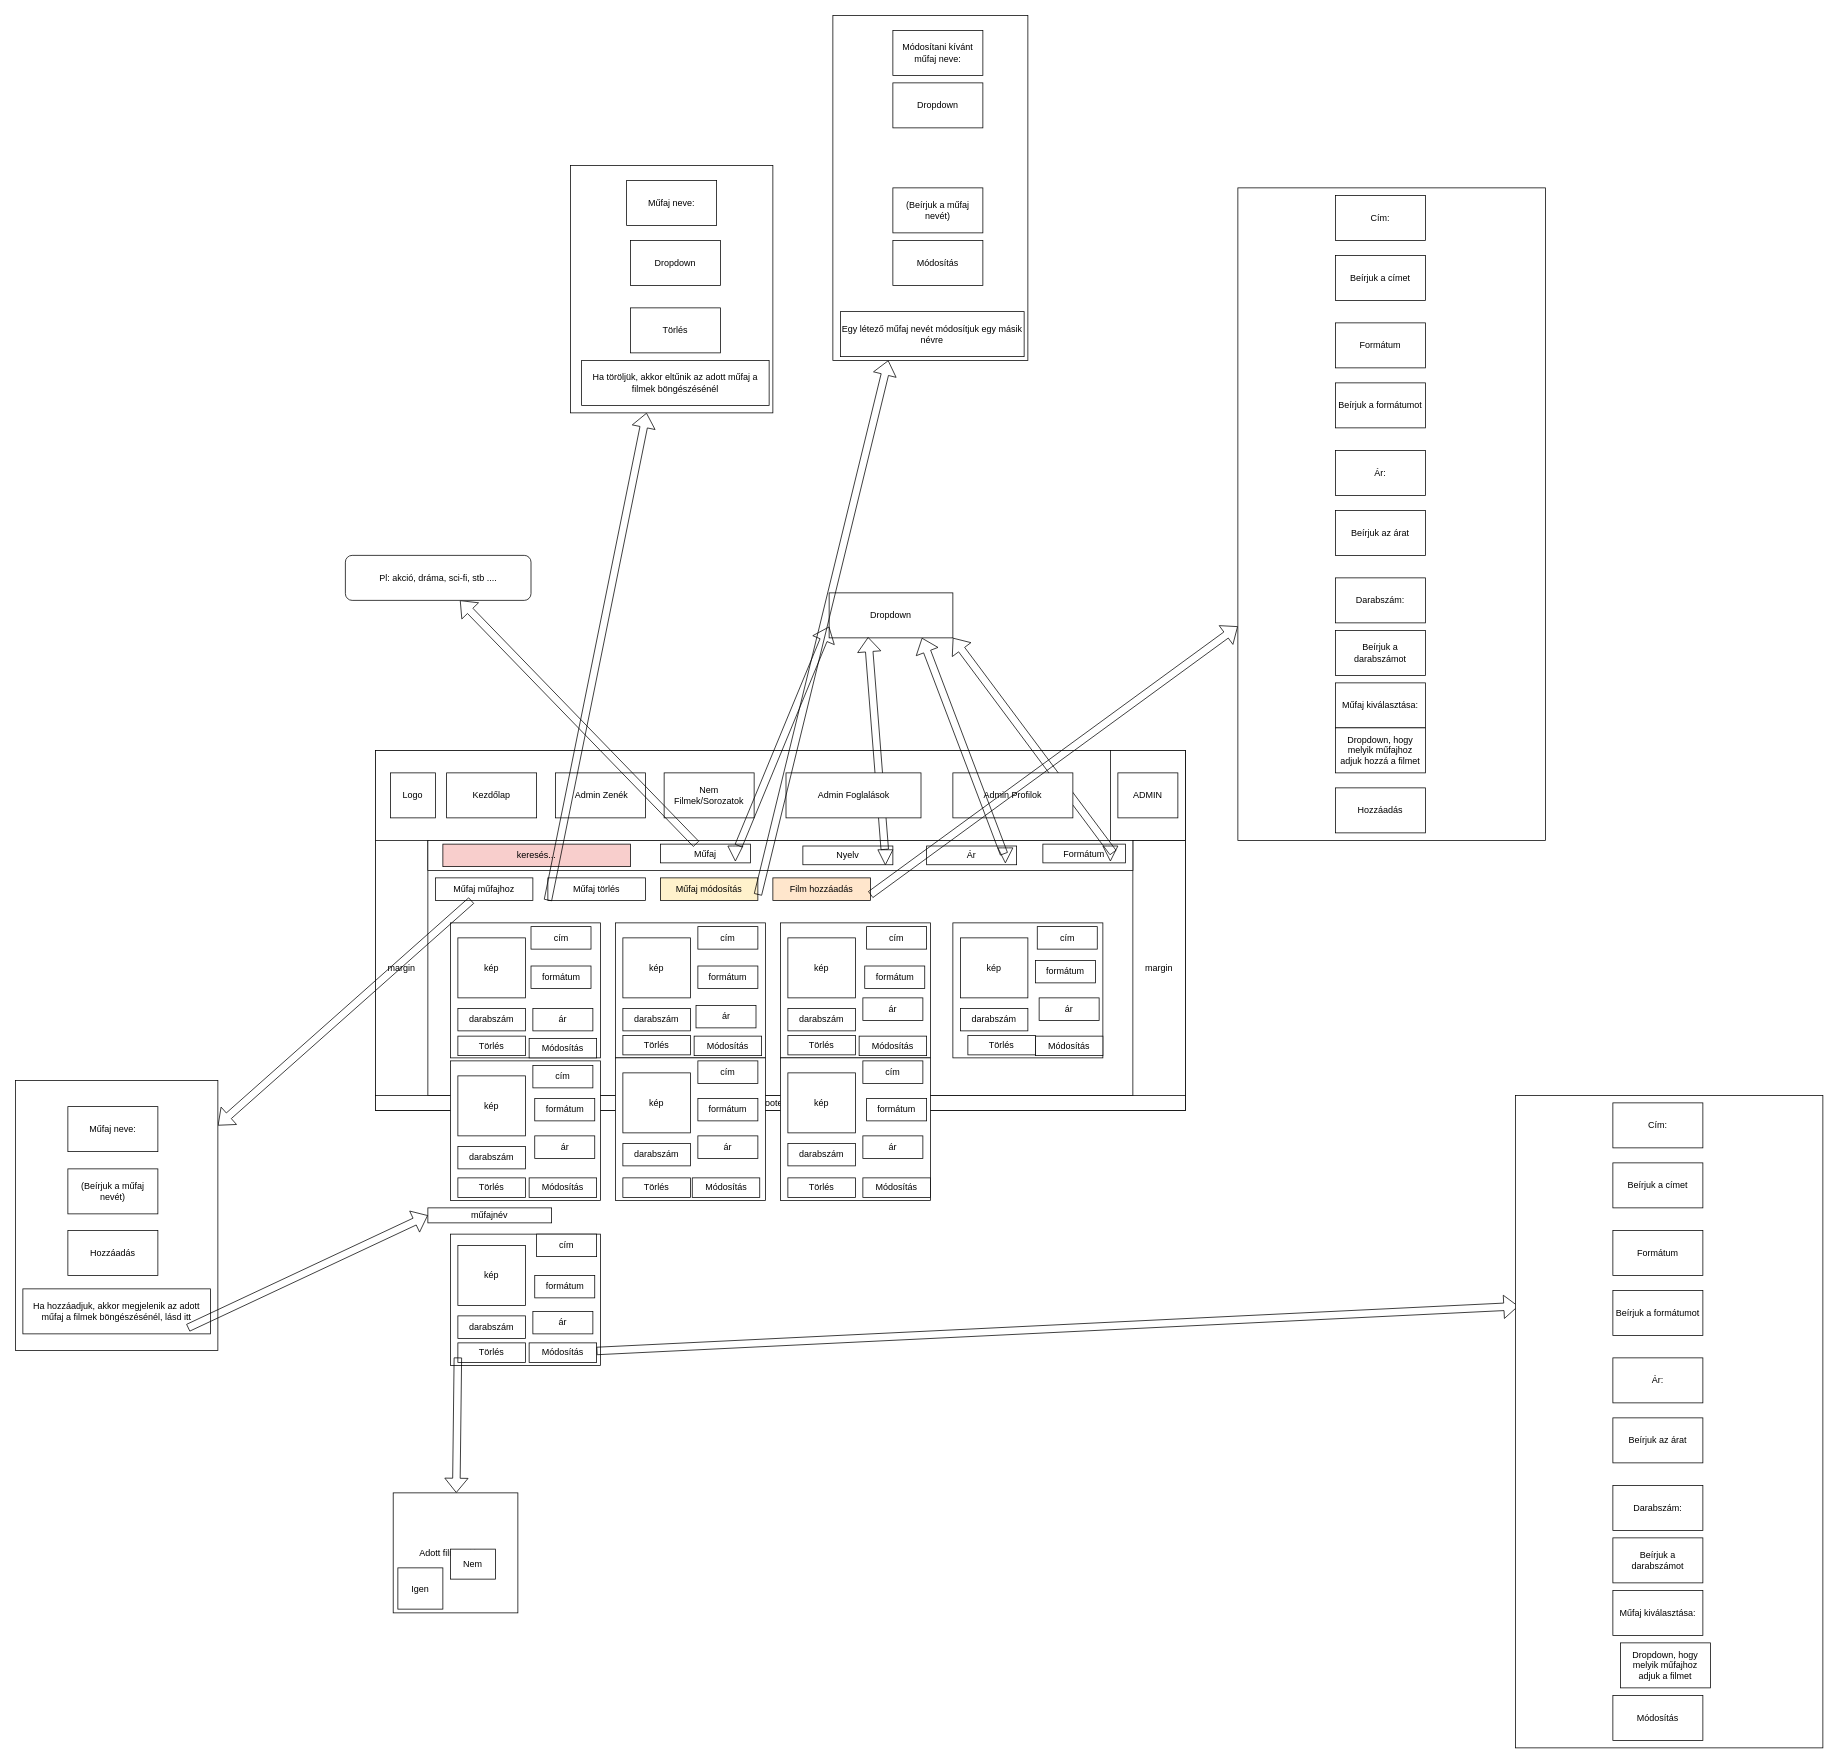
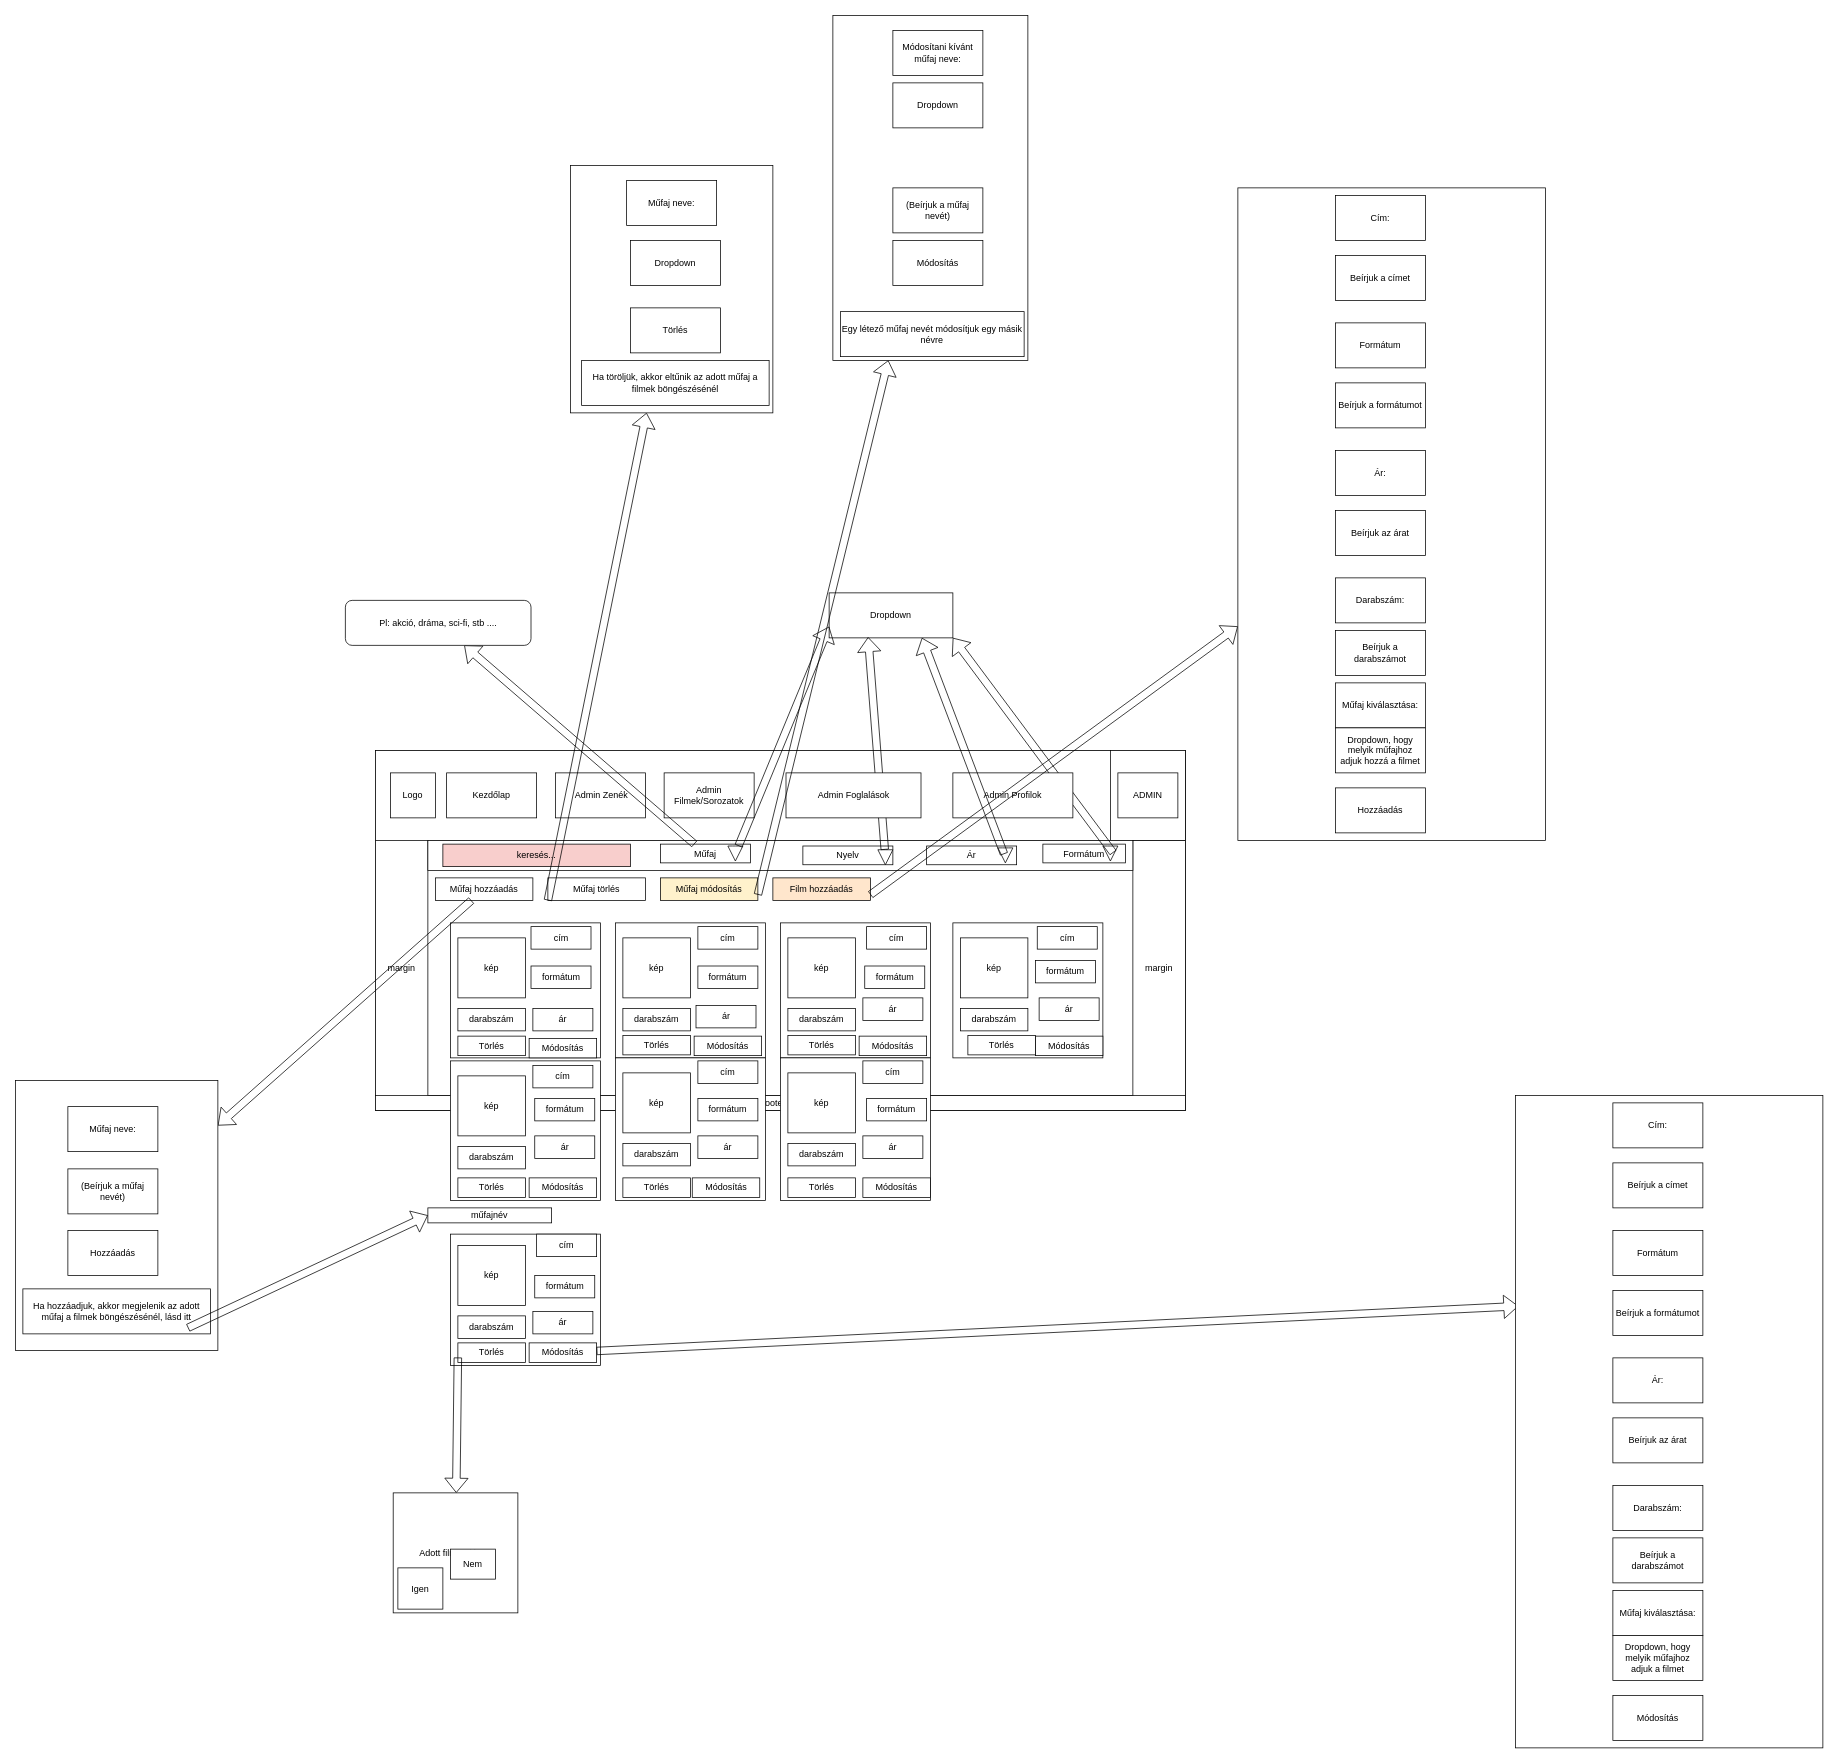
node "Pl: akció, dráma, sci-fi, stb ....": moved (438, 578) -> (438, 623)
node "Nem Filmek/Sorozatok": label "Nem Filmek/Sorozatok" -> "Admin Filmek/Sorozatok"
node "Műfaj műfajhoz": label "Műfaj műfajhoz" -> "Műfaj hozzáadás"
node "Dropdown, hogy melyik műfajhoz adjuk a filmet": moved (1665, 1665) -> (1658, 1658)
